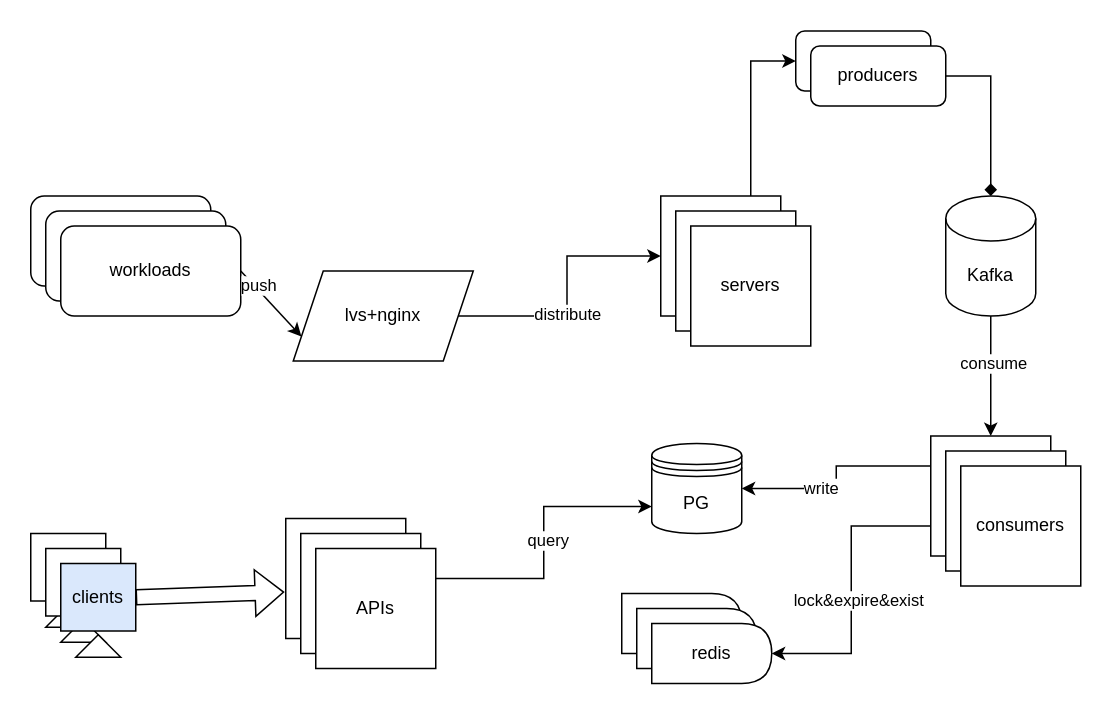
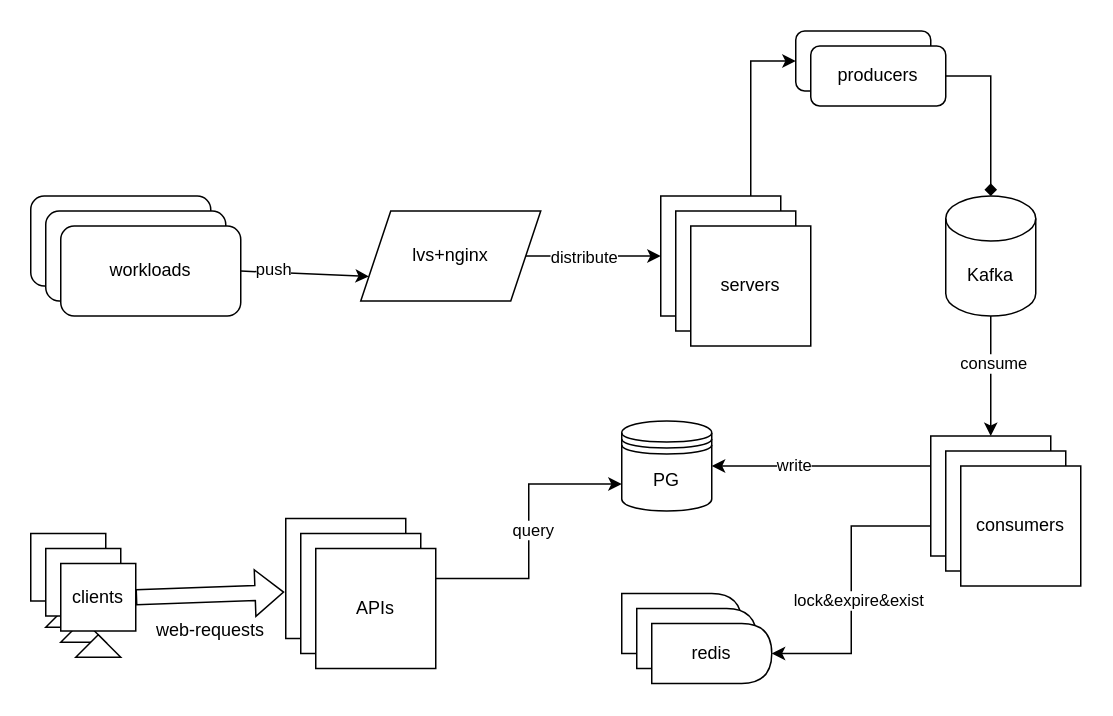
node "lvs+nginx": moved (383, 316) -> (451, 256)
node "PG": moved (697, 488) -> (667, 466)
node "clients": fillcolor #dae8fc -> #ffffff
node "web-requests": added
